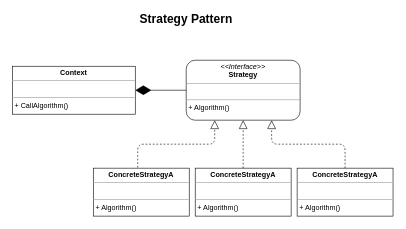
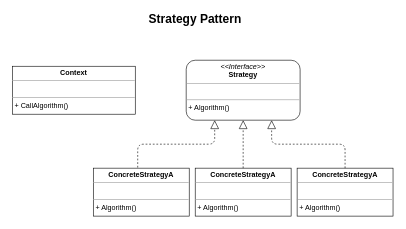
node "Strategy Pattern": moved (186, 18) -> (195, 18)
edge "<<Interface>> Strategy + Algorithm()" -> "Context + CallAlgorithm()": removed
